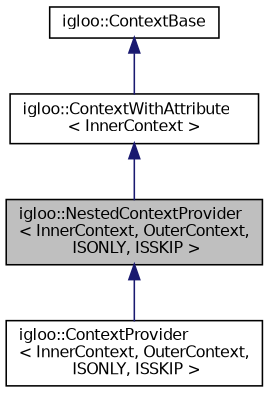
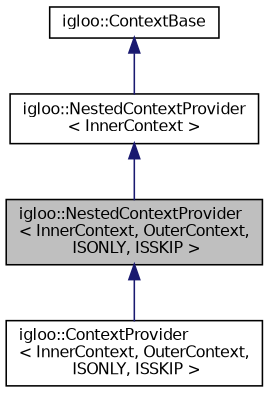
node "igloo::ContextWithAttribute < InnerContext >": label "igloo::ContextWithAttribute < InnerContext >" -> "igloo::NestedContextProvider < InnerContext >"
